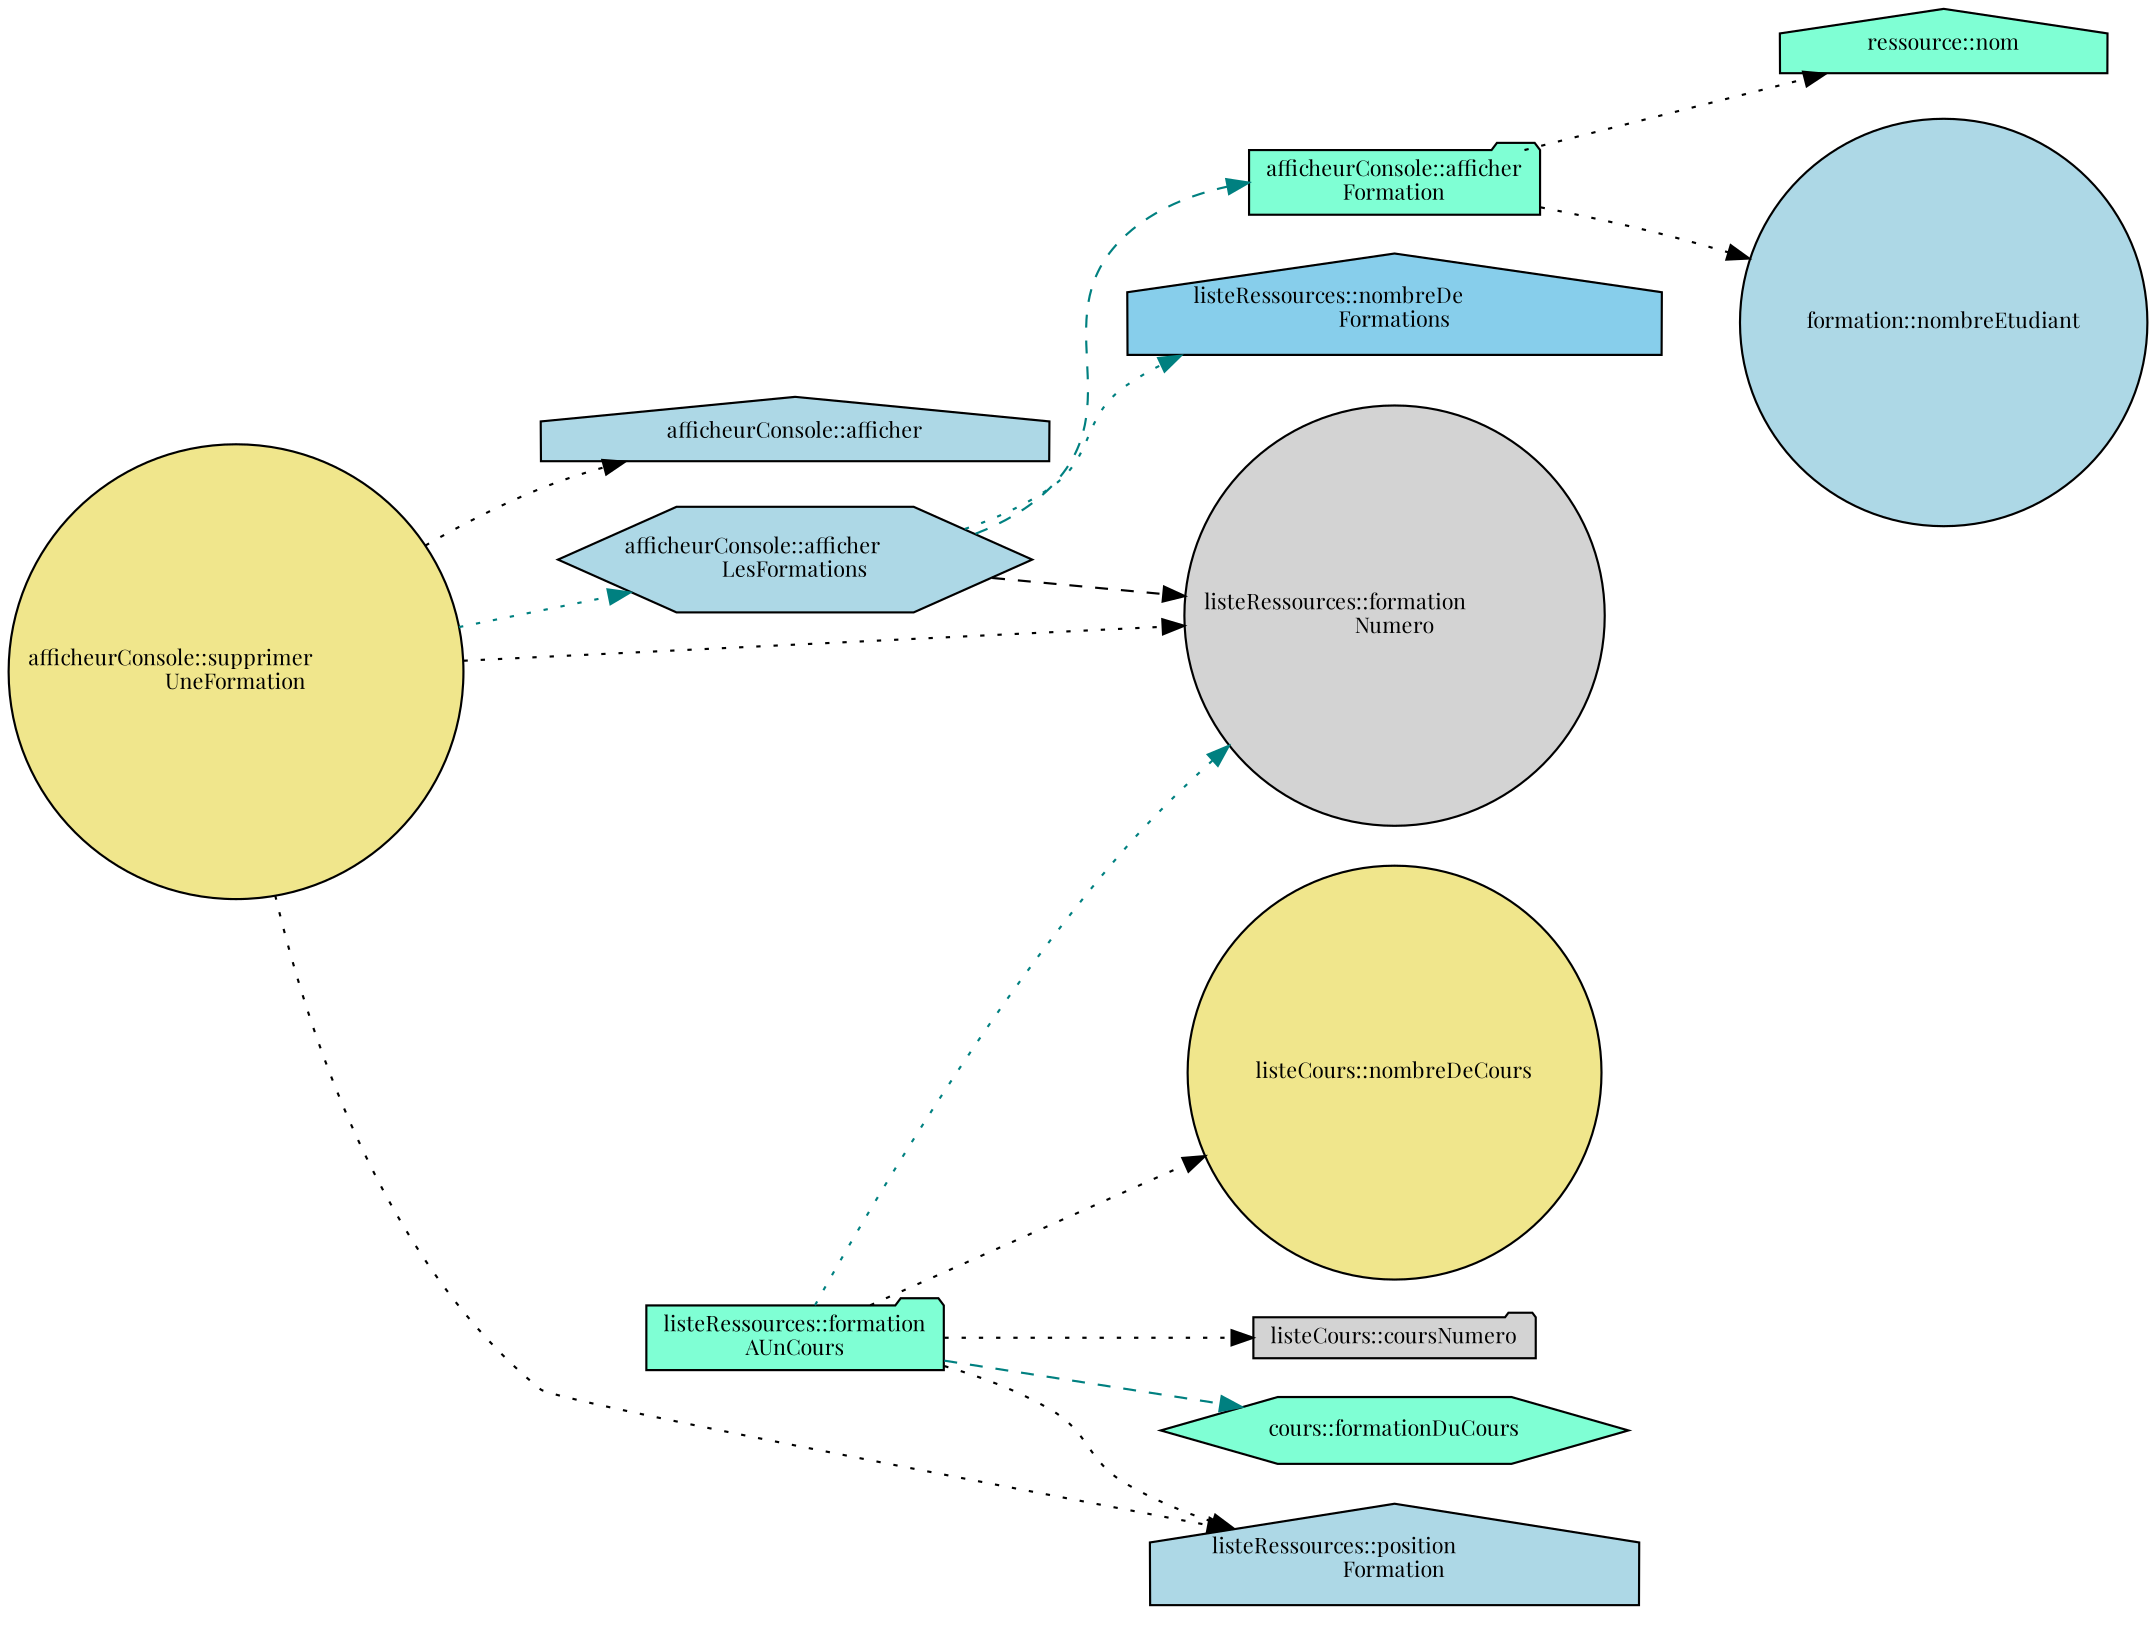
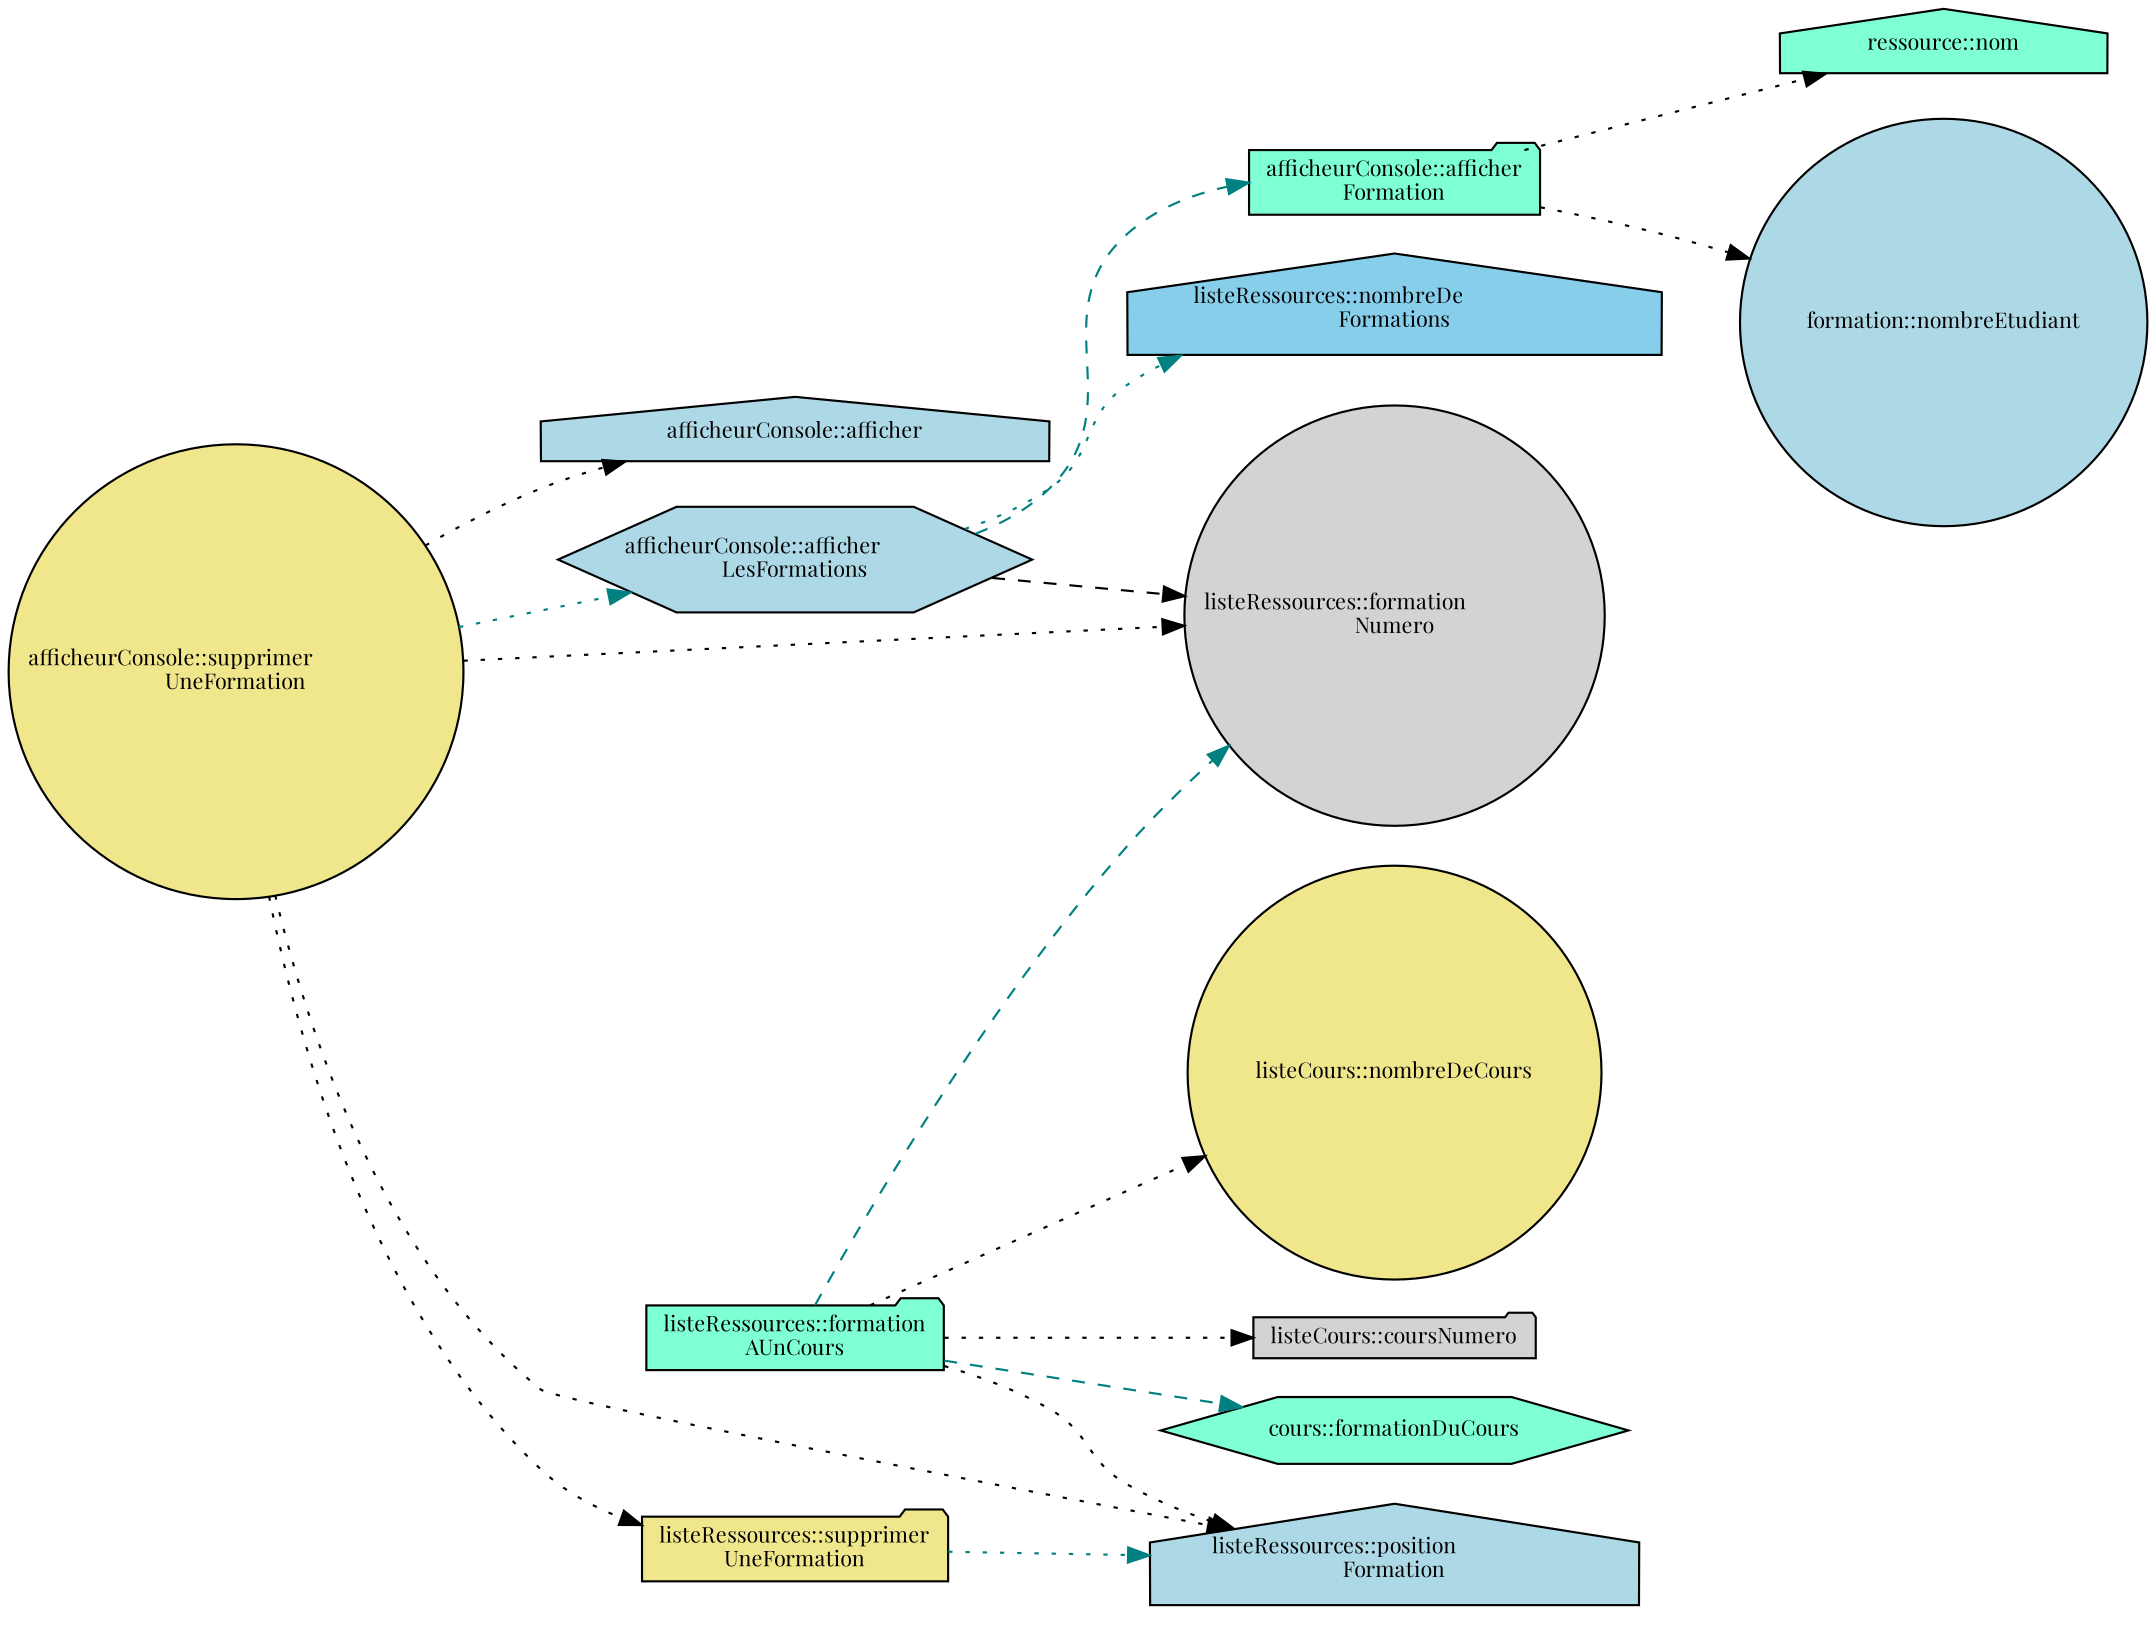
edge "listeRessources::formation AUnCours" -> "listeRessources::formation Numero": style dotted -> dashed
node "listeRessources::supprimer UneFormation": added
